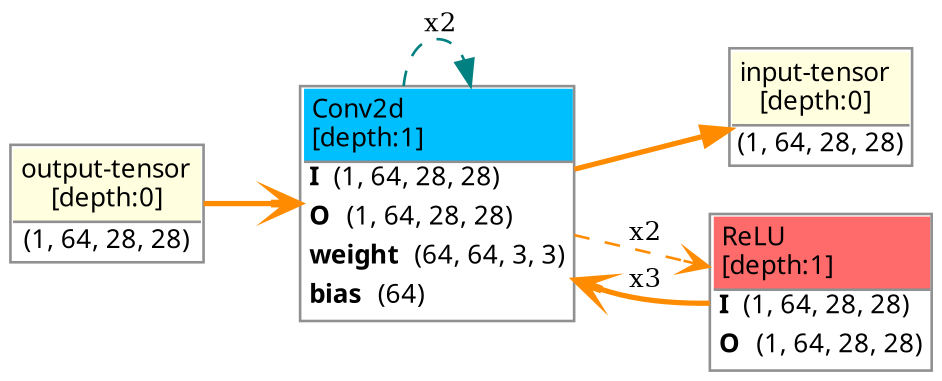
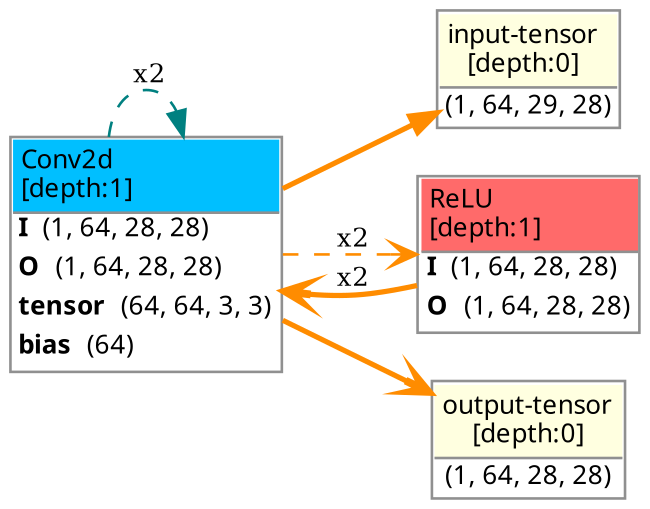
node "input-tensor": text "(1, 64, 28, 28)" -> "(1, 64, 29, 28)"
edge "output-tensor" -> "Conv2d": reversed
node "Conv2d": text "weight" -> "tensor"
edge "ReLU" -> "Conv2d": label " x3" -> " x2"
